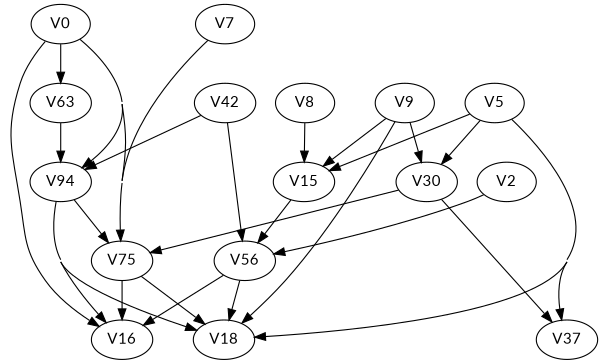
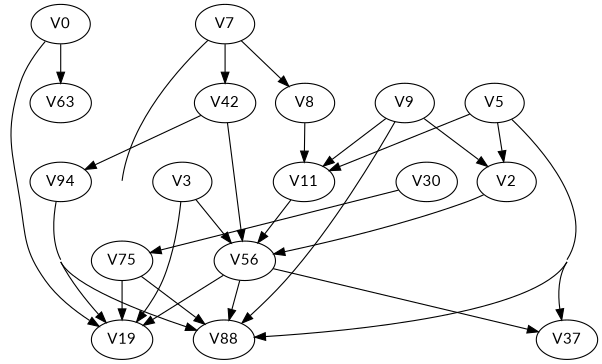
edge "V7" -> "V42": added
edge "V7" -> "V8": added
edge "V0" -> "V94": removed
edge "V63" -> "V94": removed
edge "V5" -> "V30": now "V5" -> "V2"
edge "V0" -> "V75": removed
edge "V9" -> "V30": now "V9" -> "V2"
node "V3": added
node "V15": label "V15" -> "V11"
edge "V94" -> "V75": removed
edge "V30" -> "V37": now "V56" -> "V37"
node "V16": label "V16" -> "V19"
node "V18": label "V18" -> "V88"
